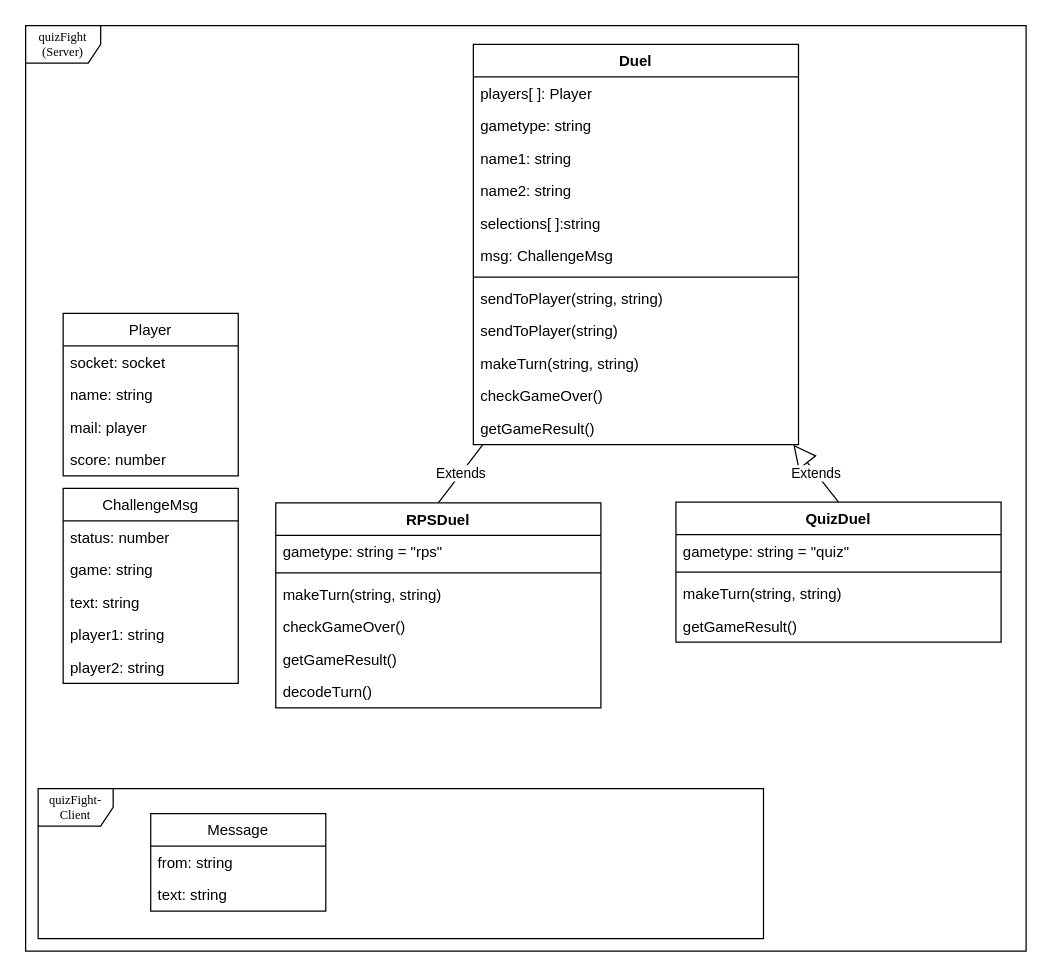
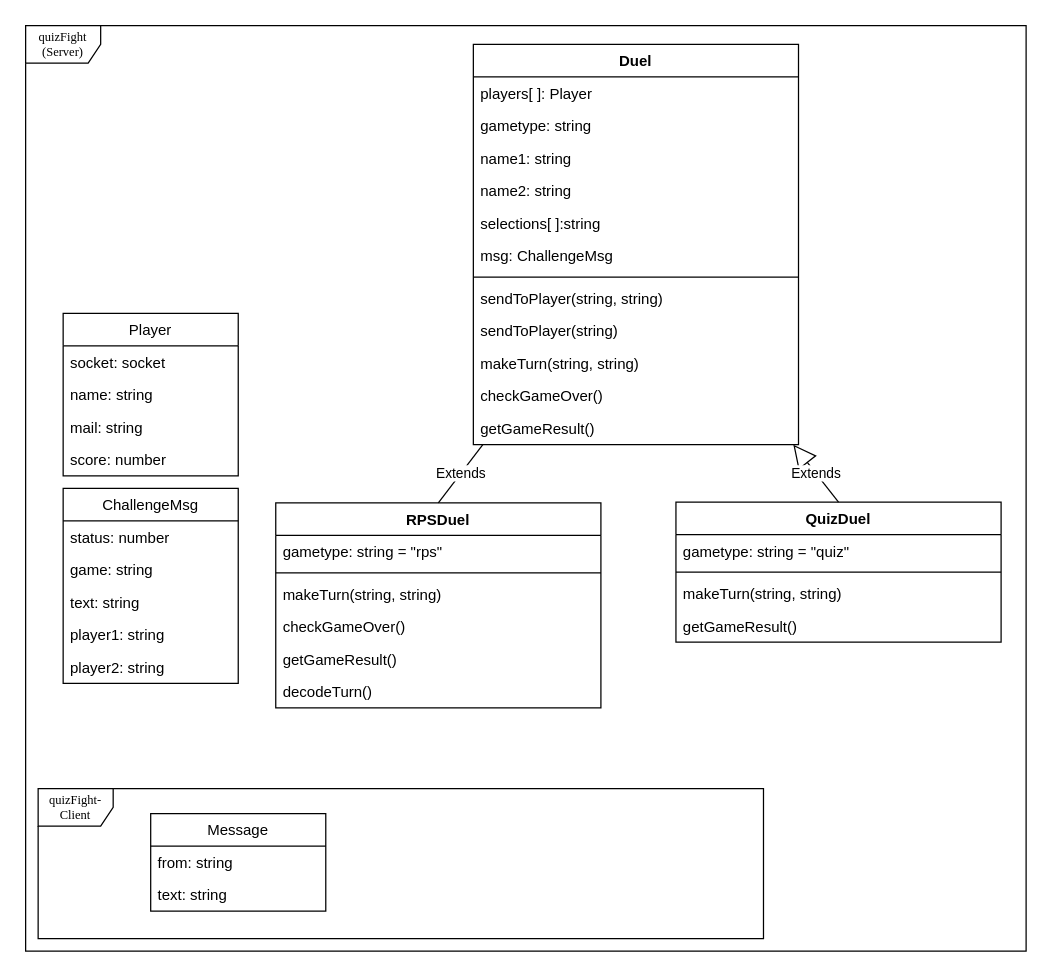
node "mail: player": label "mail: player" -> "mail: string"
